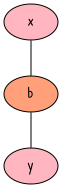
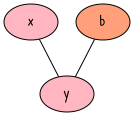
edge "x" -- "b": now "x" -- "y"
